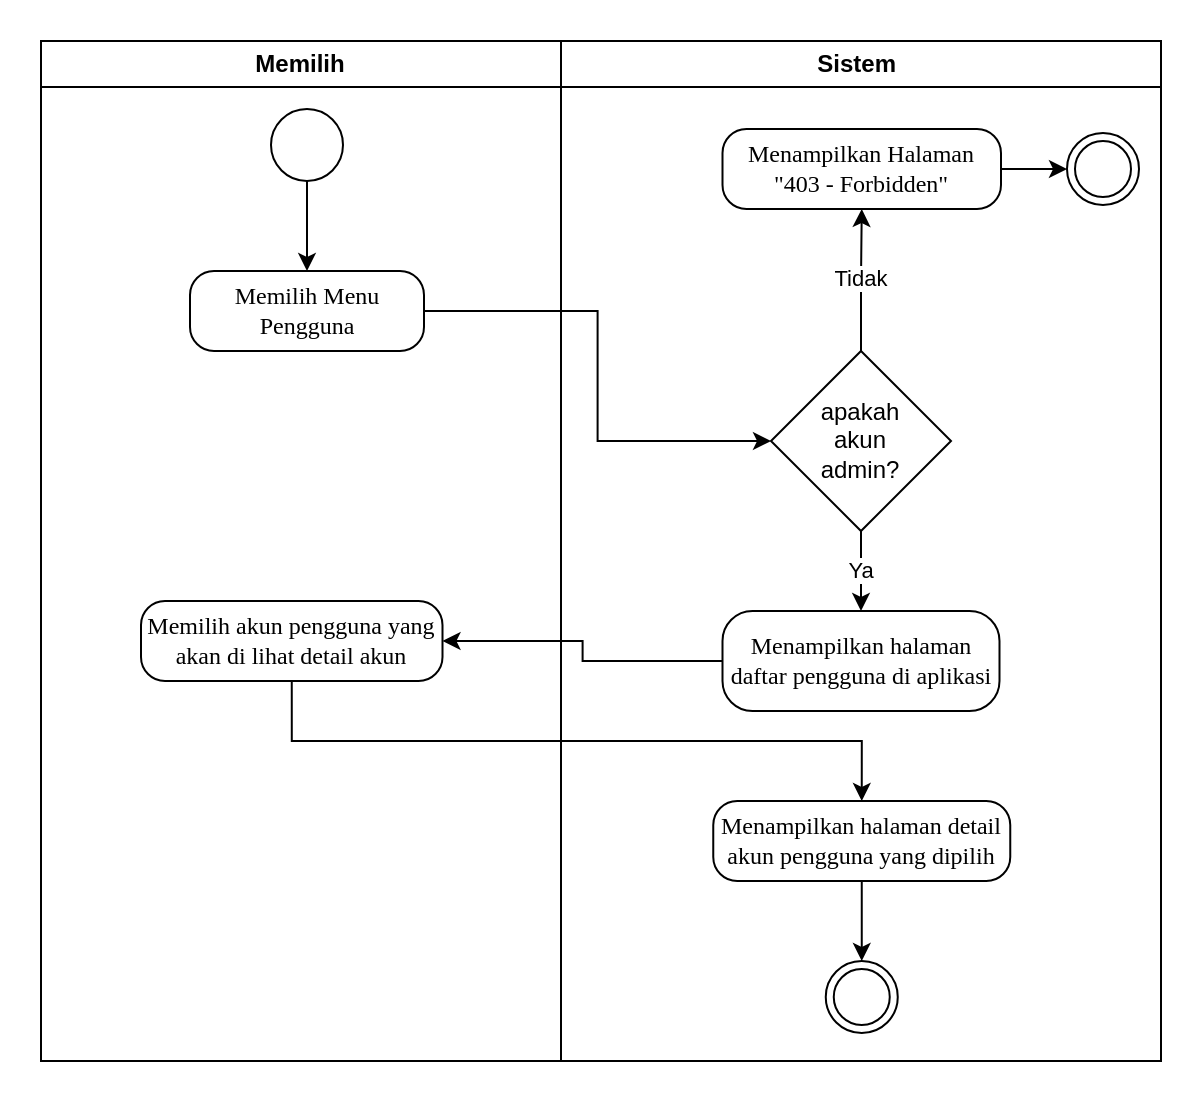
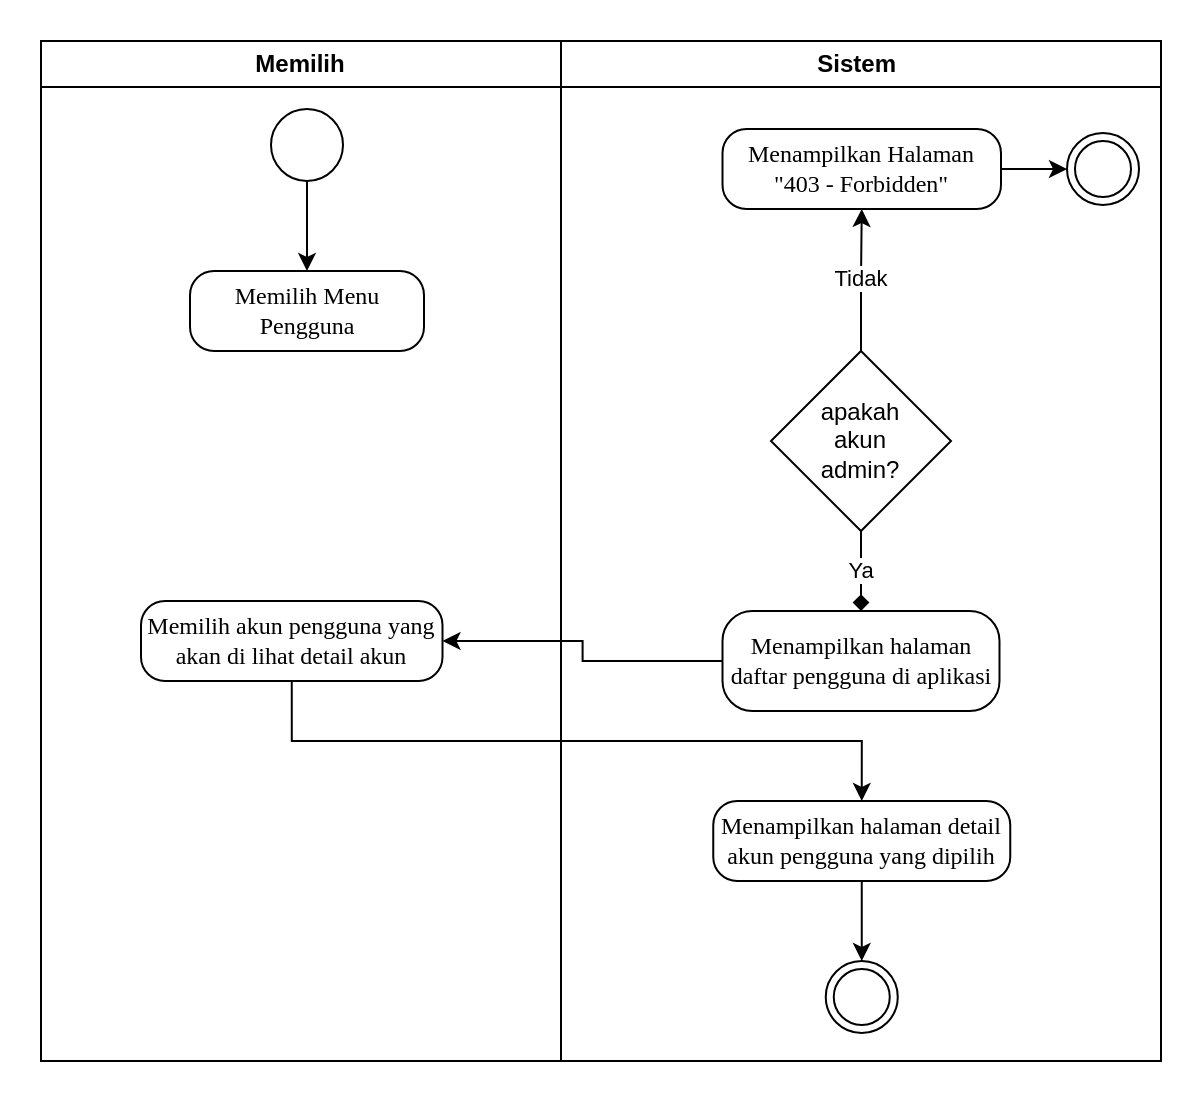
edge "Memilih Menu Pengguna" -> "apakah akun admin?": removed
edge "apakah akun admin?" -> "Menampilkan halaman daftar pengguna di aplikasi": arrowhead classic -> diamond
